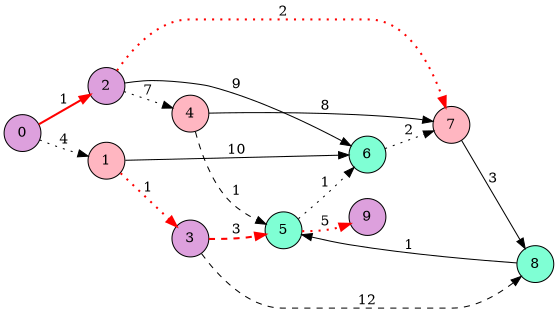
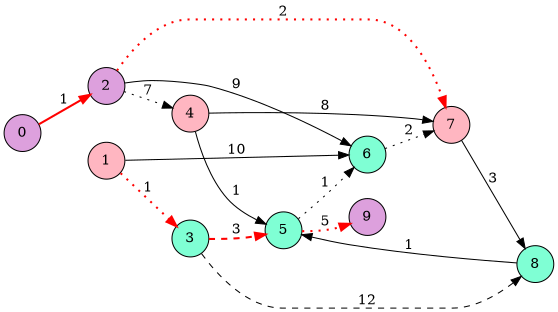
edge "0" -> "1": removed, label "4"
edge "4" -> "5": style dashed -> solid
node "3": fillcolor plum -> aquamarine
